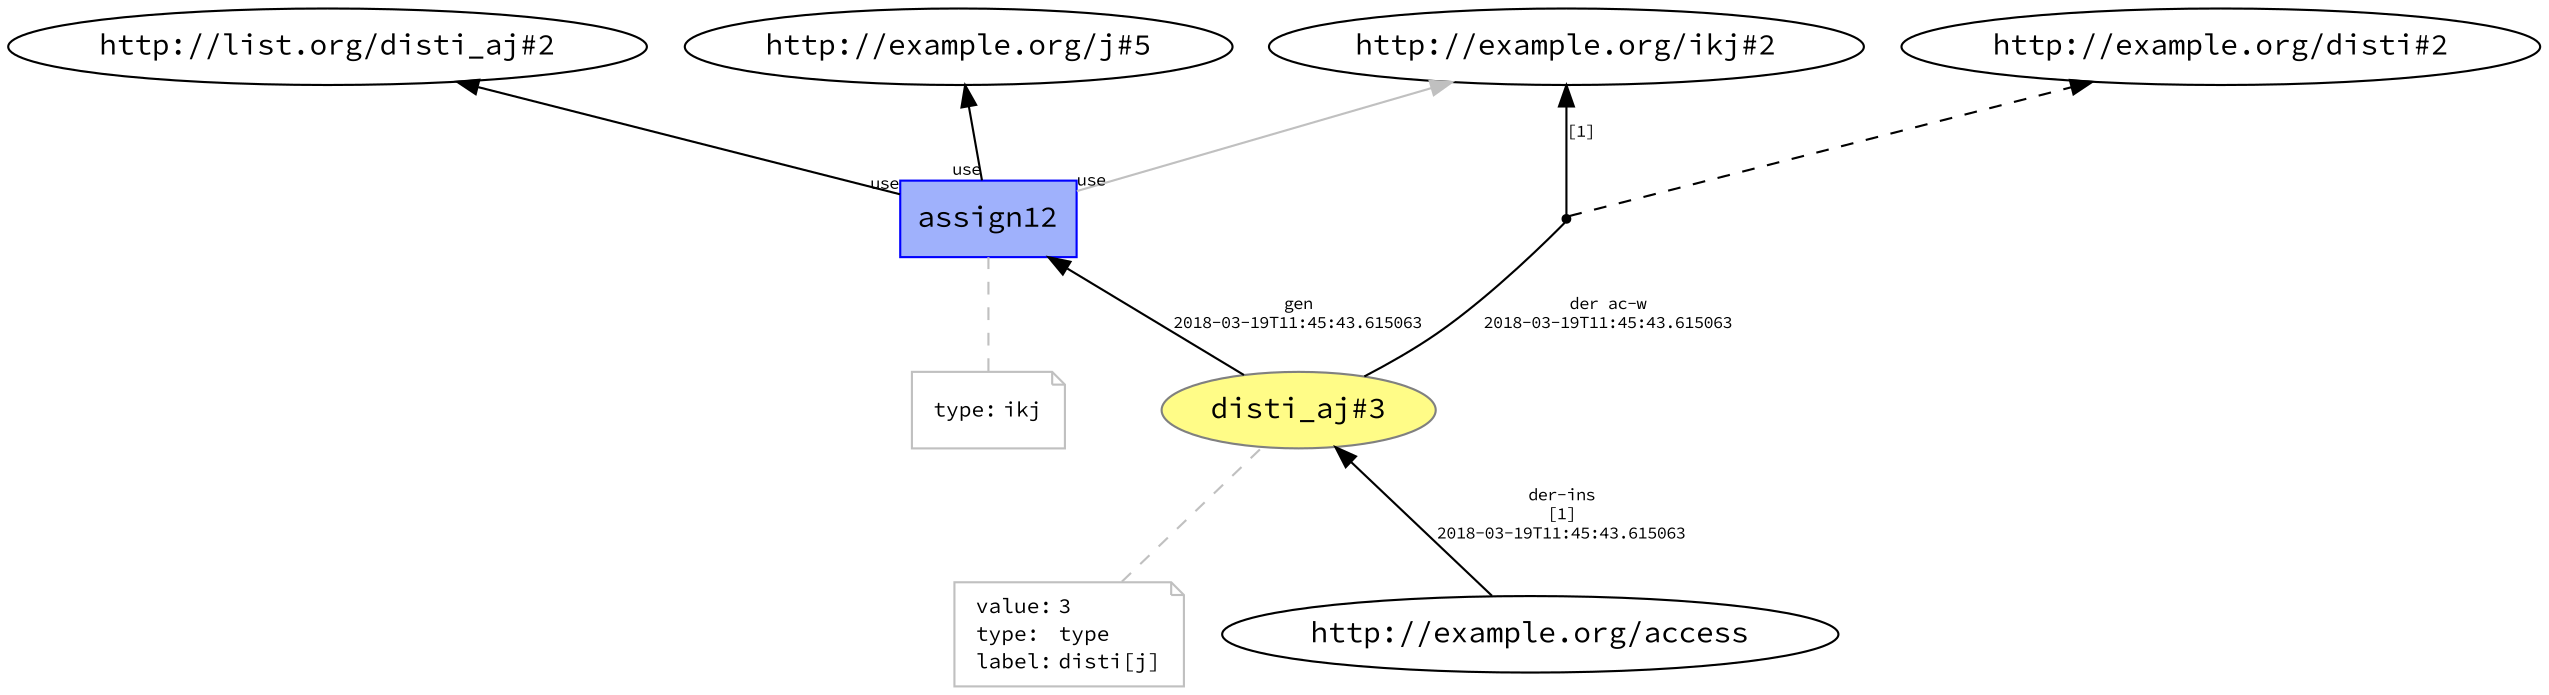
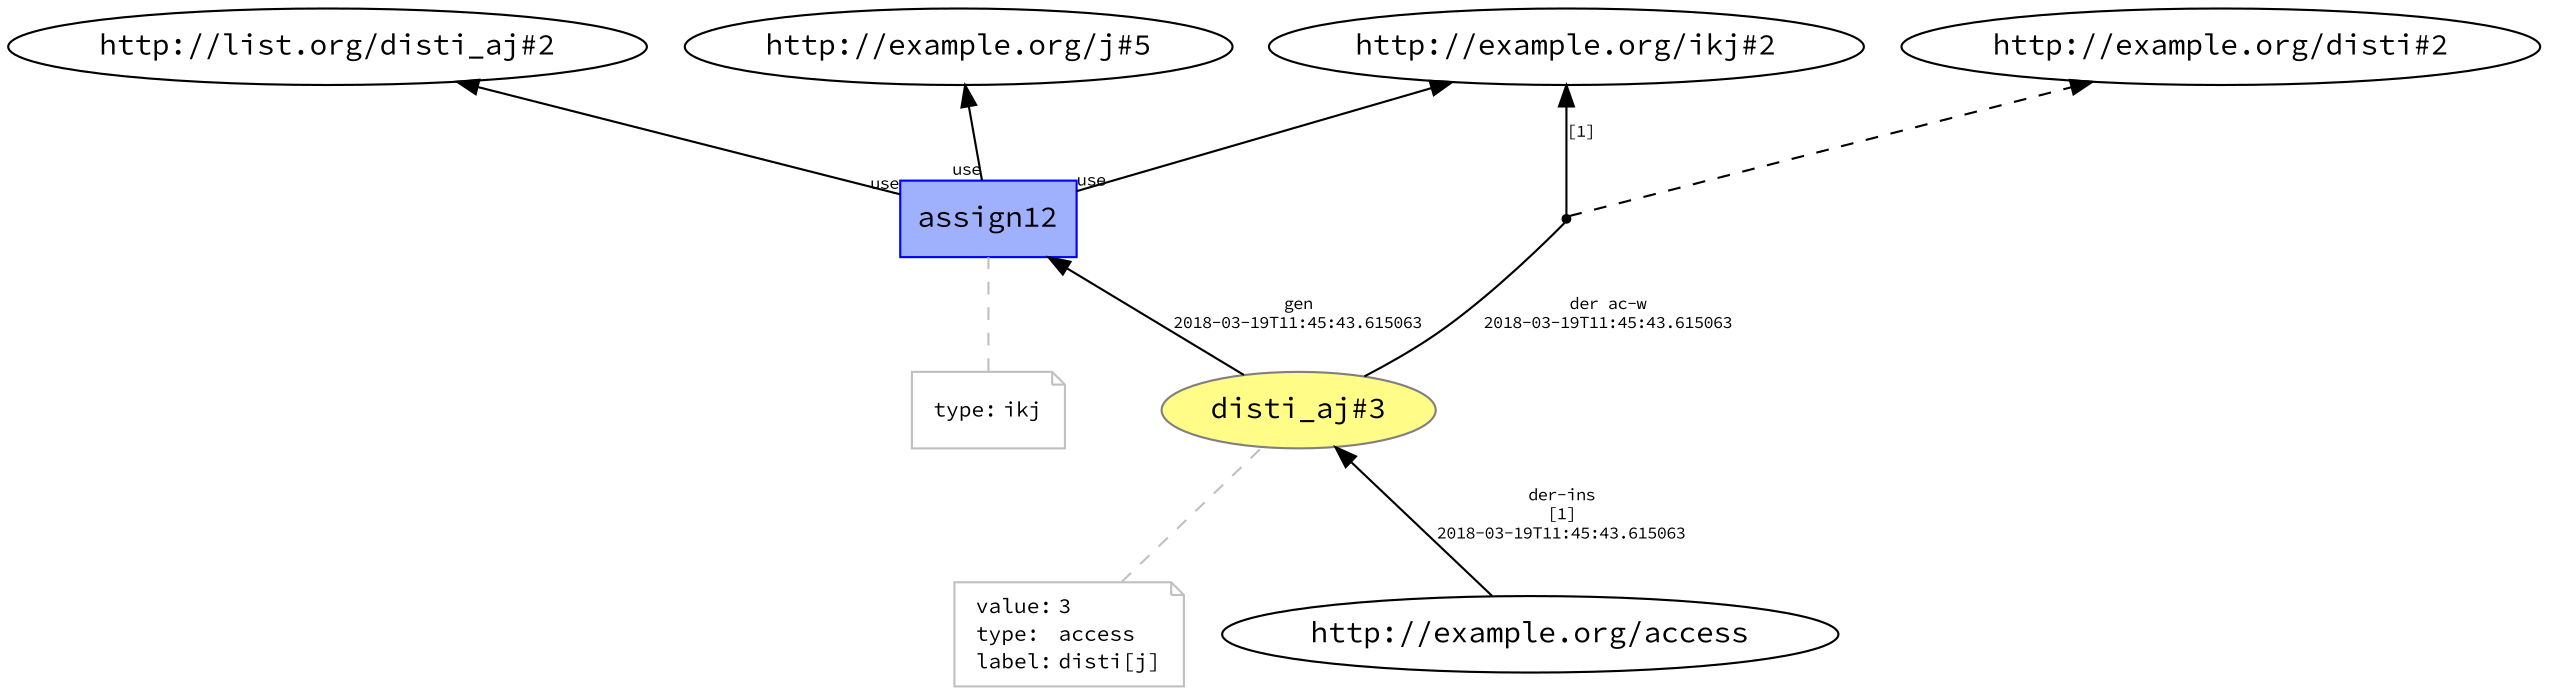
edge "assign12" -> "http://example.org/ikj#2": color gray -> black
node "value:": text "type" -> "access"
